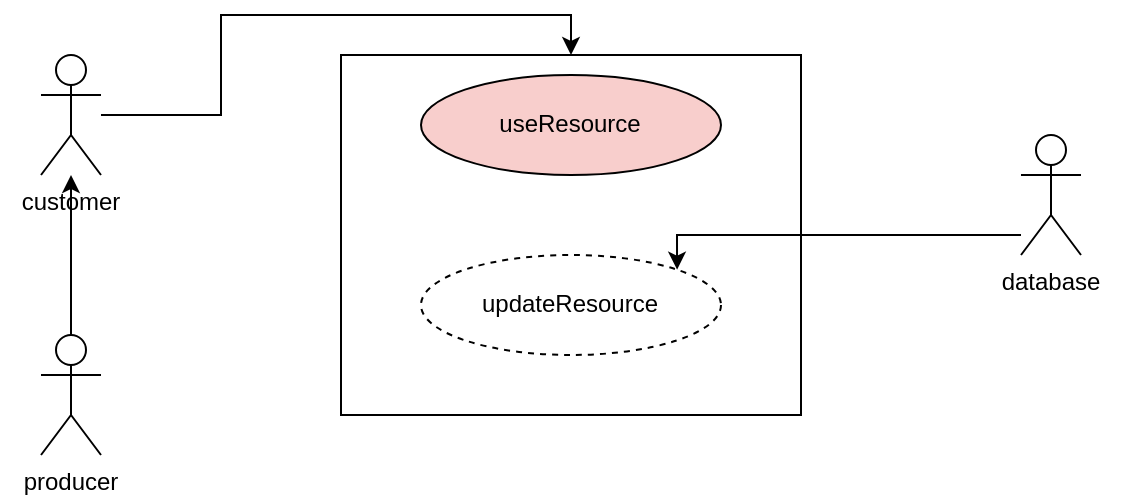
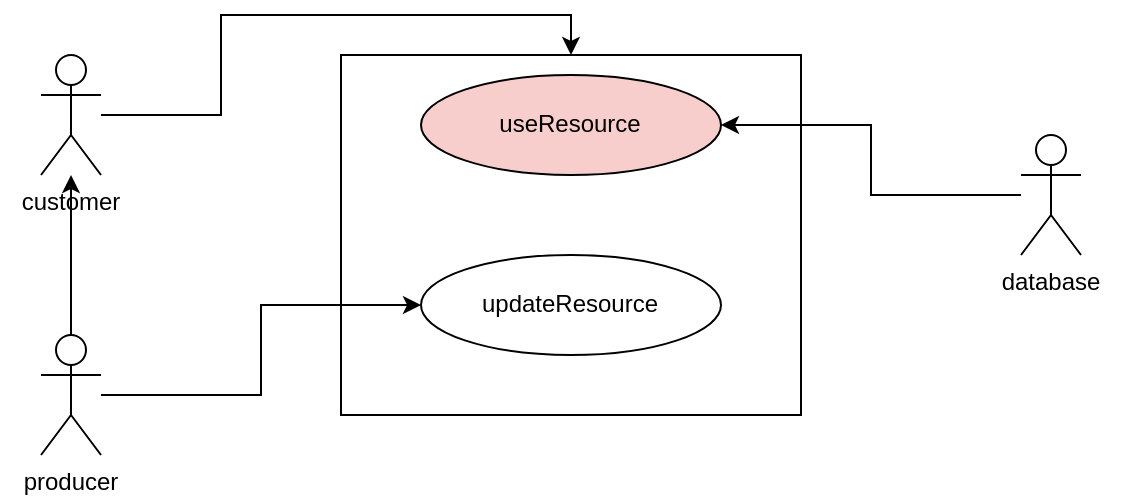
edge "database" -> "useResource": added
edge "database" -> "updateResource": removed
node "updateResource": style dashed -> solid
edge "producer" -> "updateResource": added
